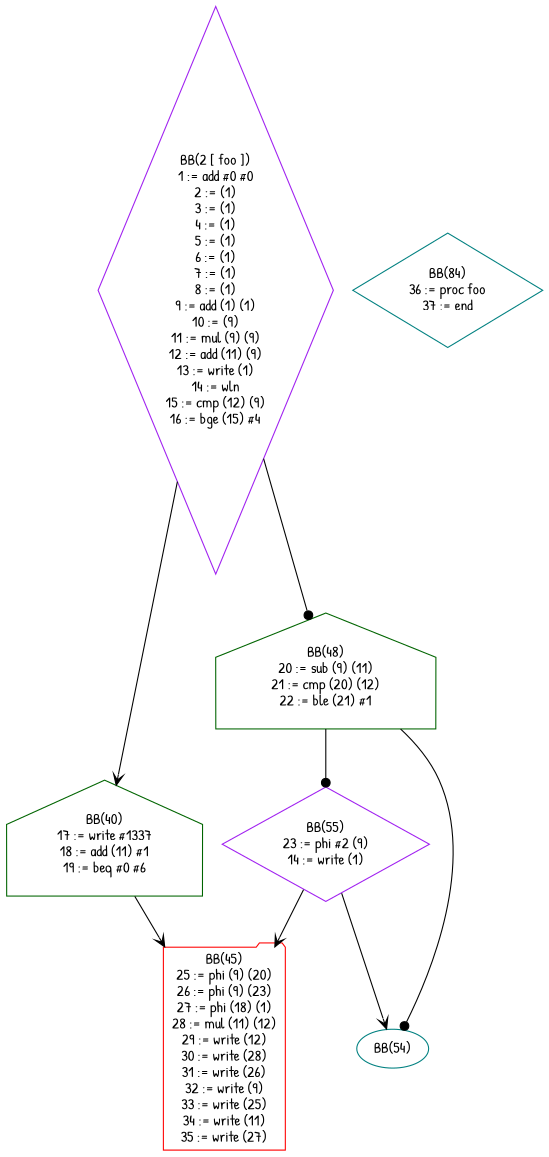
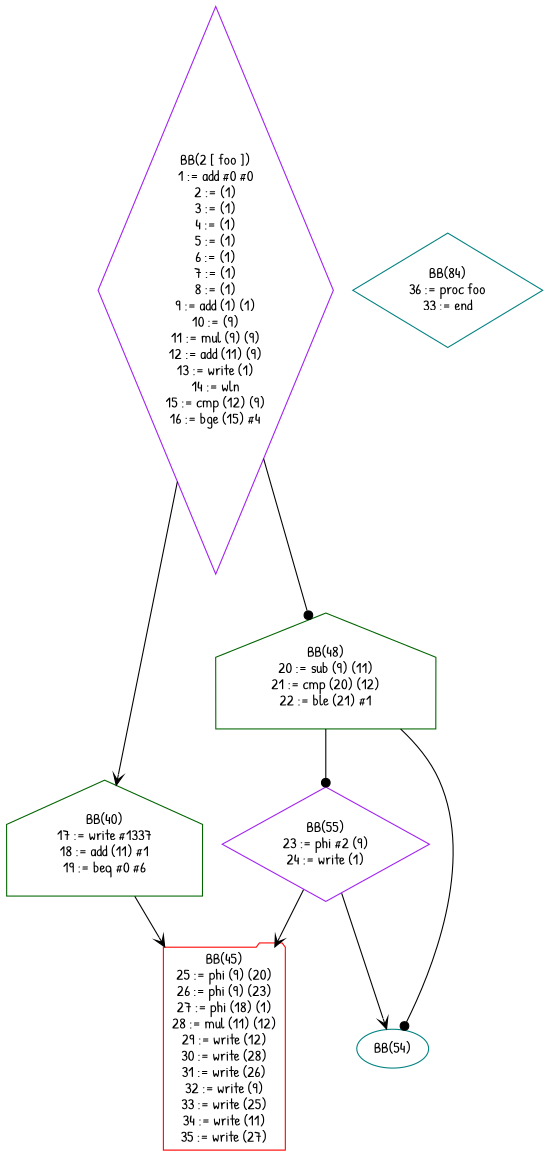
node "BB(84) 36 := proc foo 37 := end": label "BB(84) 36 := proc foo 37 := end" -> "BB(84) 36 := proc foo 33 := end"
node "BB(55) 23 := phi #2 (9) 14 := write (1)": label "BB(55) 23 := phi #2 (9) 14 := write (1)" -> "BB(55) 23 := phi #2 (9) 24 := write (1)"
